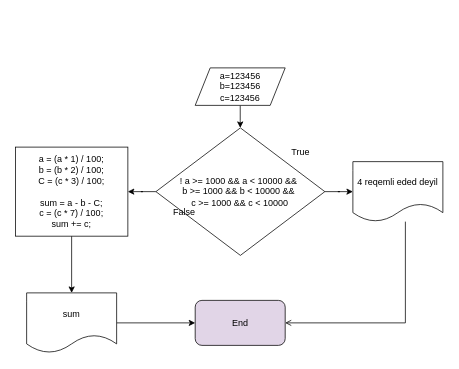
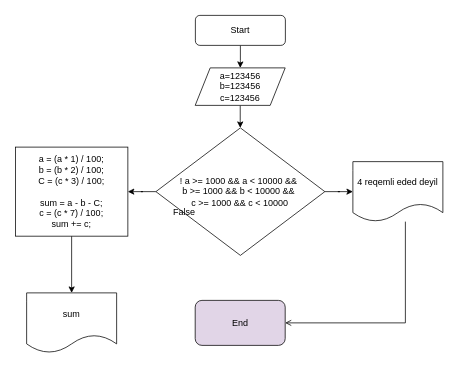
node "Start": added
edge "Start" -> "a=123456 b=123456 c=123456": added
node "True": removed
edge "sum" -> "End": removed
